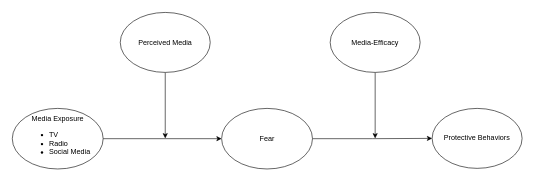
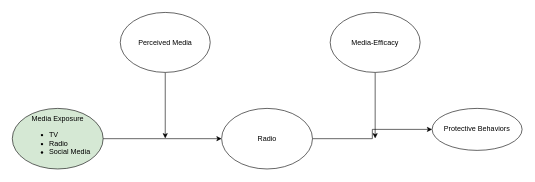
node "Protective Behaviors": size 90x60 -> 90x42
node "Media Exposure TV Radio Social Media": fillcolor #ffffff -> #d5e8d4
node "Fear": label "Fear" -> "Radio"
